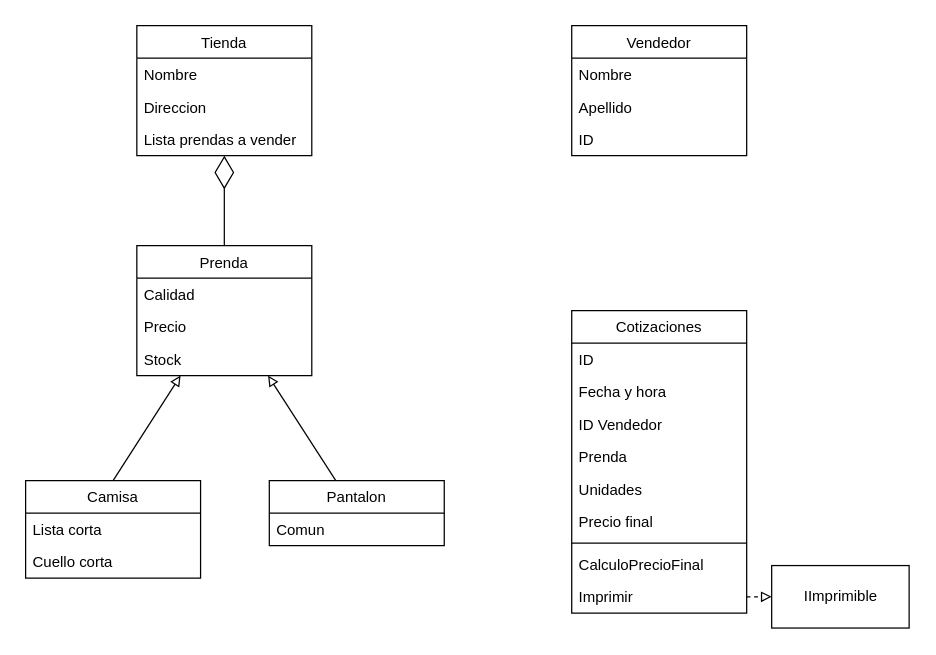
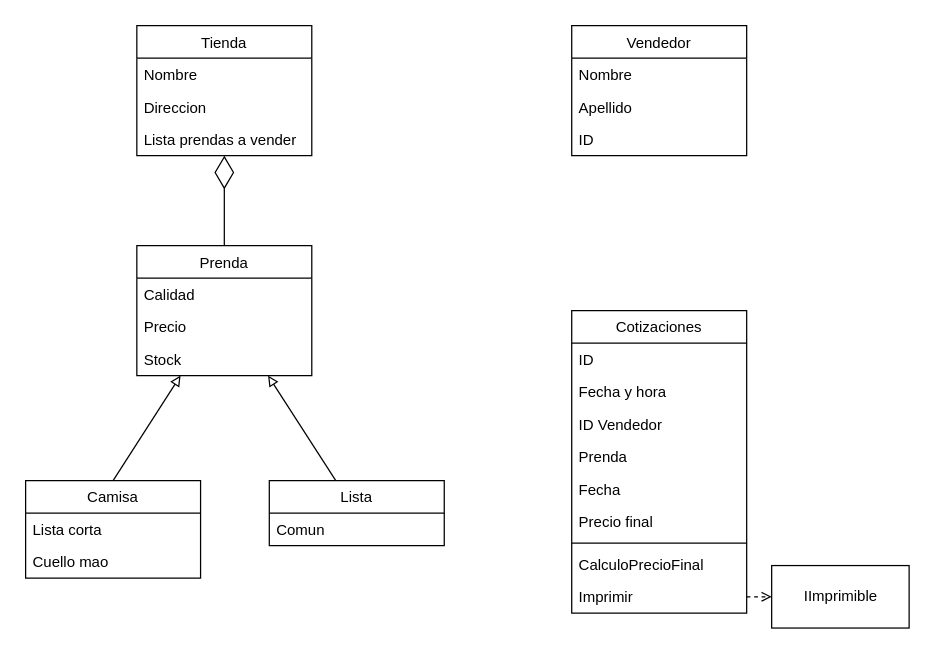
node "Unidades": label "Unidades" -> "Fecha"
node "Pantalon": label "Pantalon" -> "Lista"
node "Cuello corta": label "Cuello corta" -> "Cuello mao"
edge "Imprimir" -> "IImprimible": arrowhead block -> open
